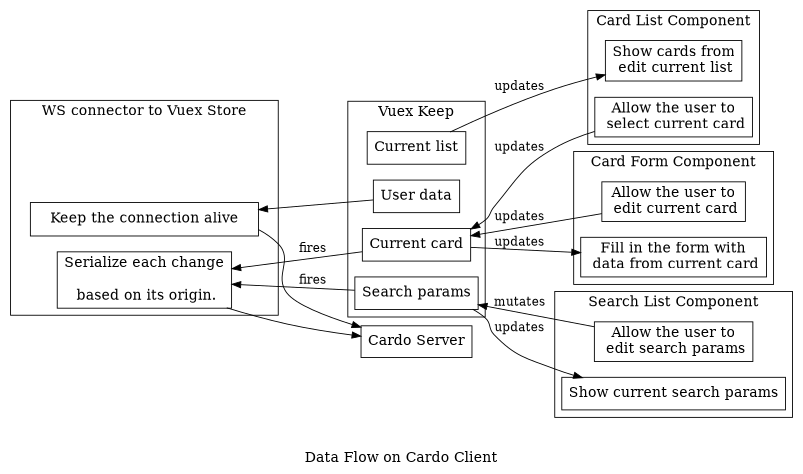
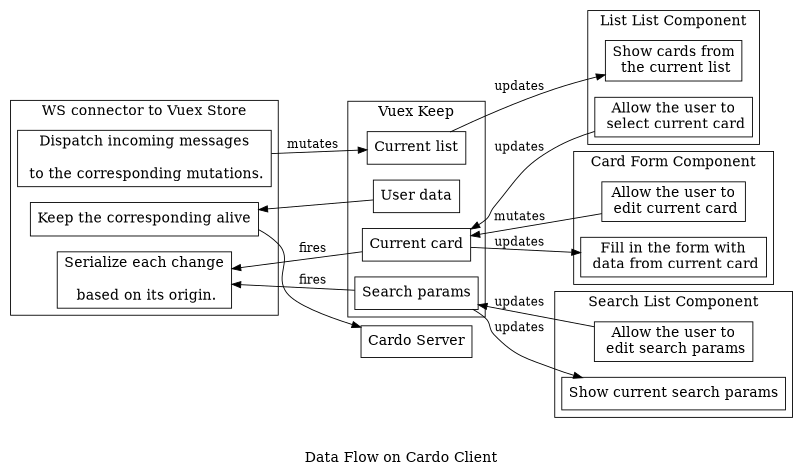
cluster "Card List Component": label "Card List Component" -> "List List Component"
node "Show cards from edit current list": label "Show cards from edit current list" -> "Show cards from the current list"
node "Dispatch incoming messages to the corresponding mutations.": added
edge "Allow the user to edit current card" -> "Current card": label "updates" -> "mutates"
node "Keep the connection alive": label "Keep the connection alive" -> "Keep the corresponding alive"
edge "Allow the user to edit search params" -> "Search params": label "mutates" -> "updates"
edge "Serialize each change based on its origin." -> "Cardo Server": removed
